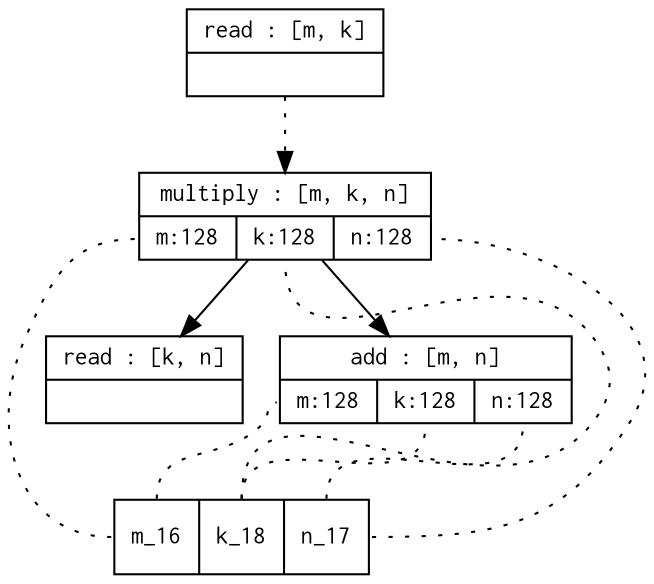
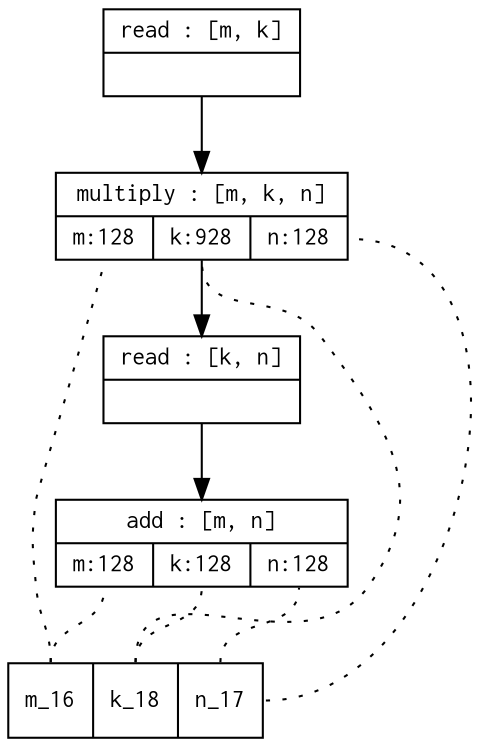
edge "read : [m, k]" -> "multiply : [m, k, n]": style dotted -> solid
node "multiply : [m, k, n]": text "k:128" -> "k:928"
edge "multiply : [m, k, n]" -> "add : [m, n]": now "read : [k, n]" -> "add : [m, n]"
